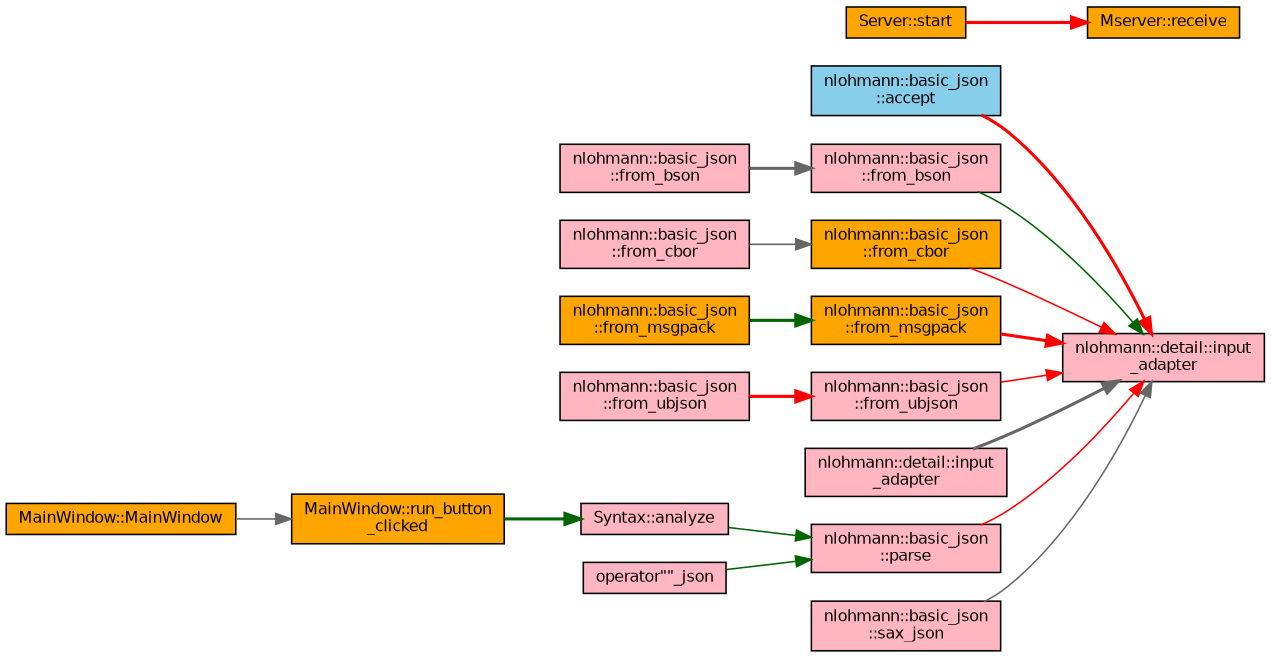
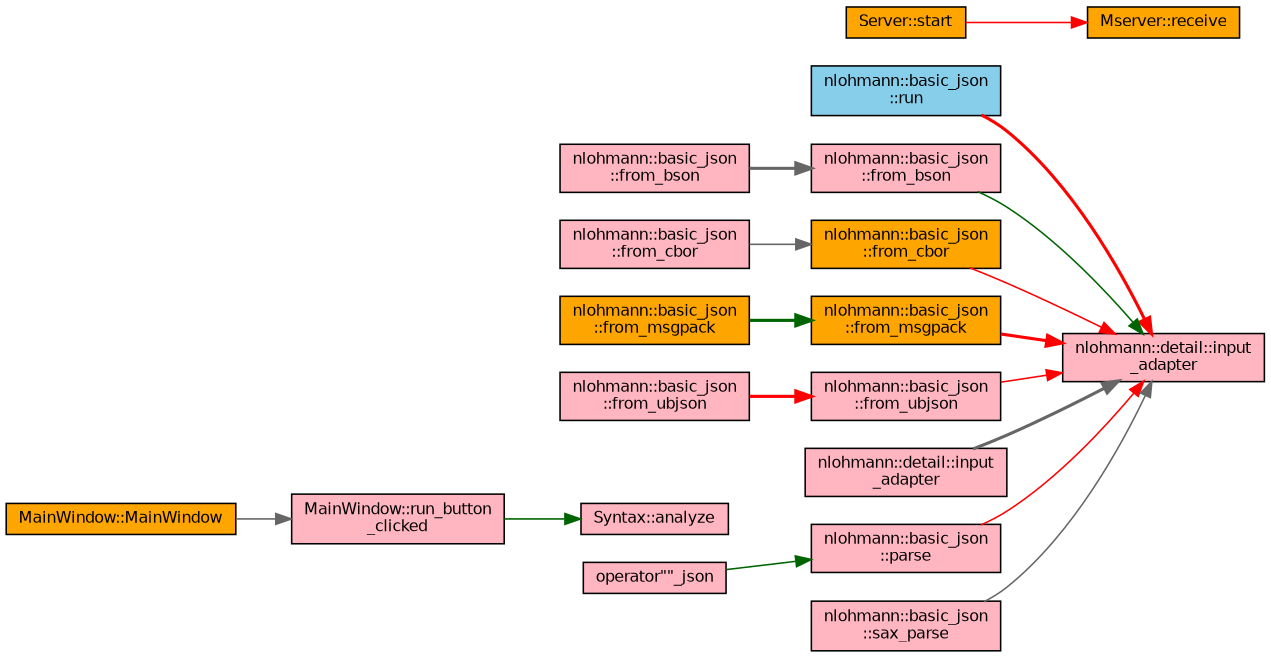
edge "Server::start" -> "Mserver::receive": style bold -> solid
node "nlohmann::basic_json ::accept": label "nlohmann::basic_json ::accept" -> "nlohmann::basic_json ::run"
node "MainWindow::run_button _clicked": fillcolor orange -> lightpink
edge "MainWindow::run_button _clicked" -> "Syntax::analyze": style bold -> solid
edge "Syntax::analyze" -> "nlohmann::basic_json ::parse": removed
node "nlohmann::basic_json ::sax_json": label "nlohmann::basic_json ::sax_json" -> "nlohmann::basic_json ::sax_parse"
